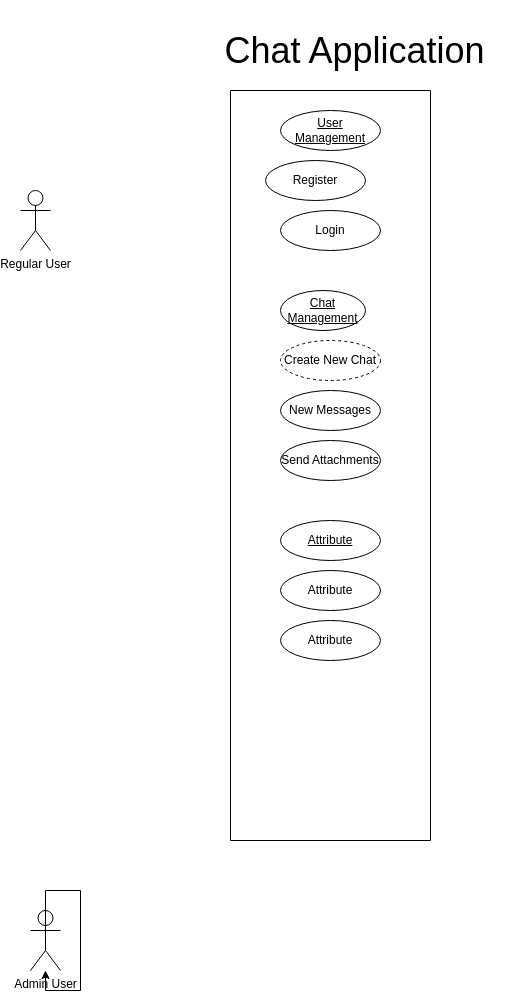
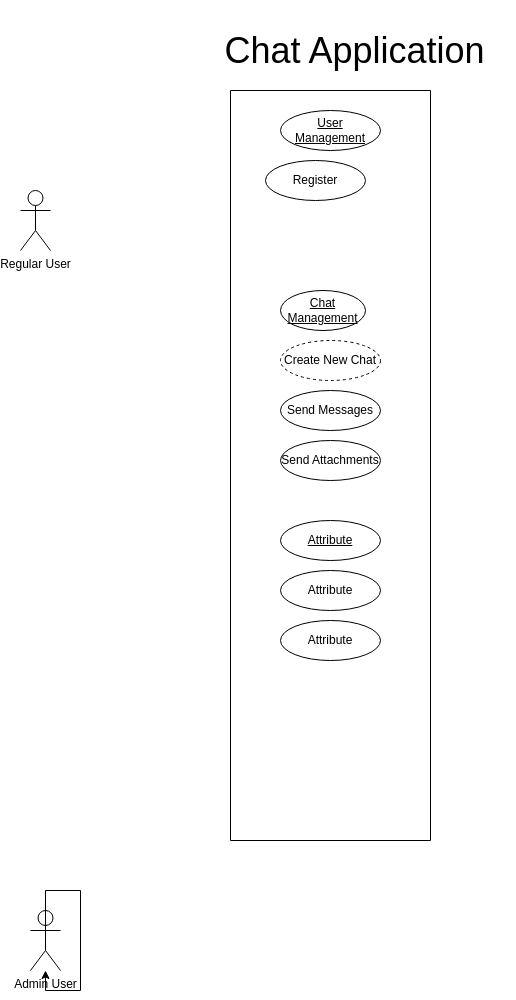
node "Login": removed
node "New Messages": label "New Messages" -> "Send Messages"
